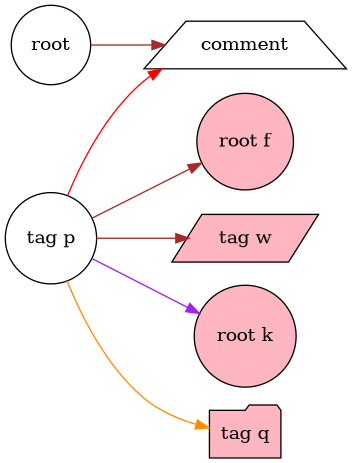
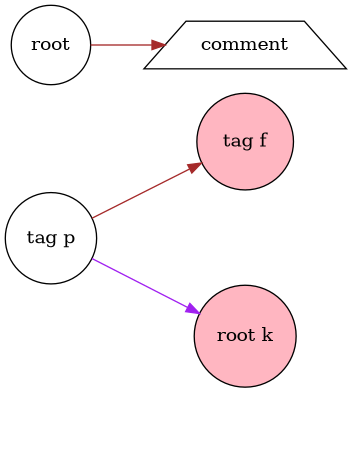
edge "tag p" -> "comment": removed
node "root f": label "root f" -> "tag f"
node "tag w": removed
node "tag q": removed
